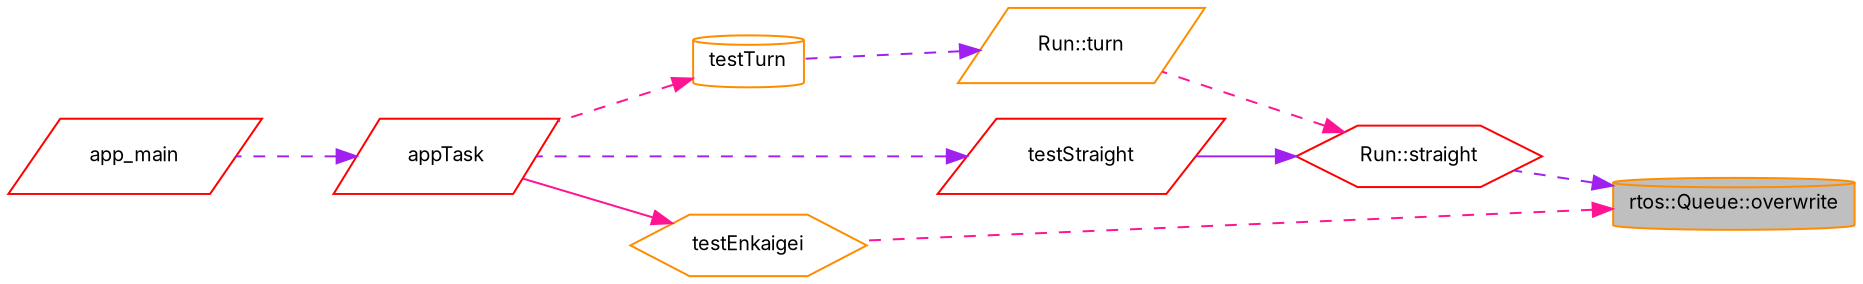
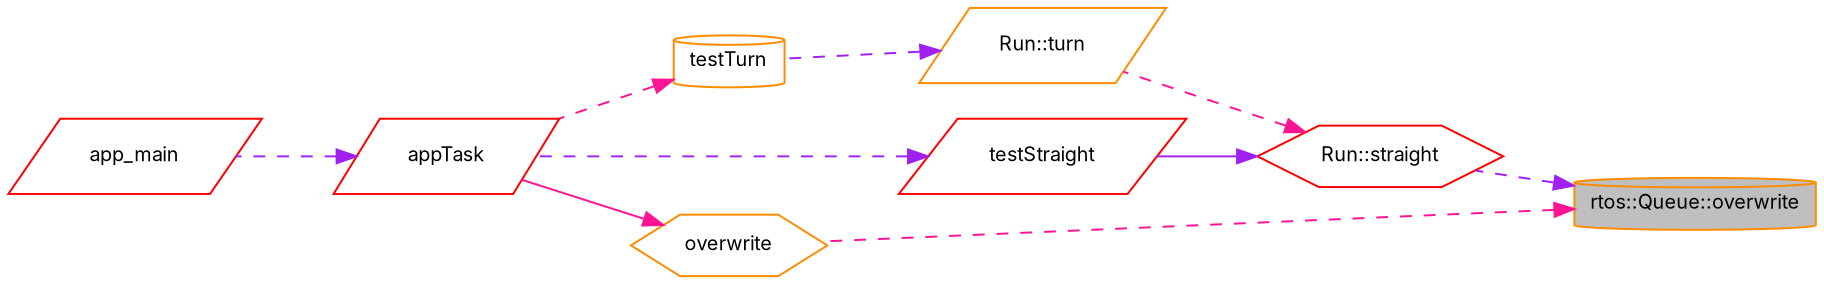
node "testEnkaigei": label "testEnkaigei" -> "overwrite"
